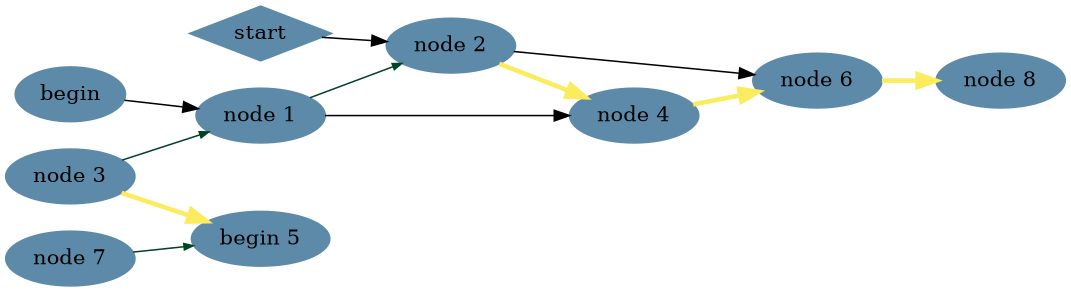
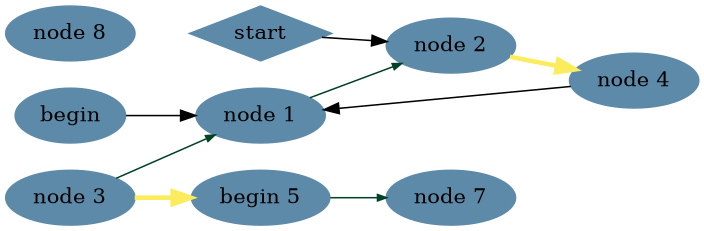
node "node 6": removed
edge "node 1" -> "node 4": reversed
edge "node 7" -> "begin 5": reversed
